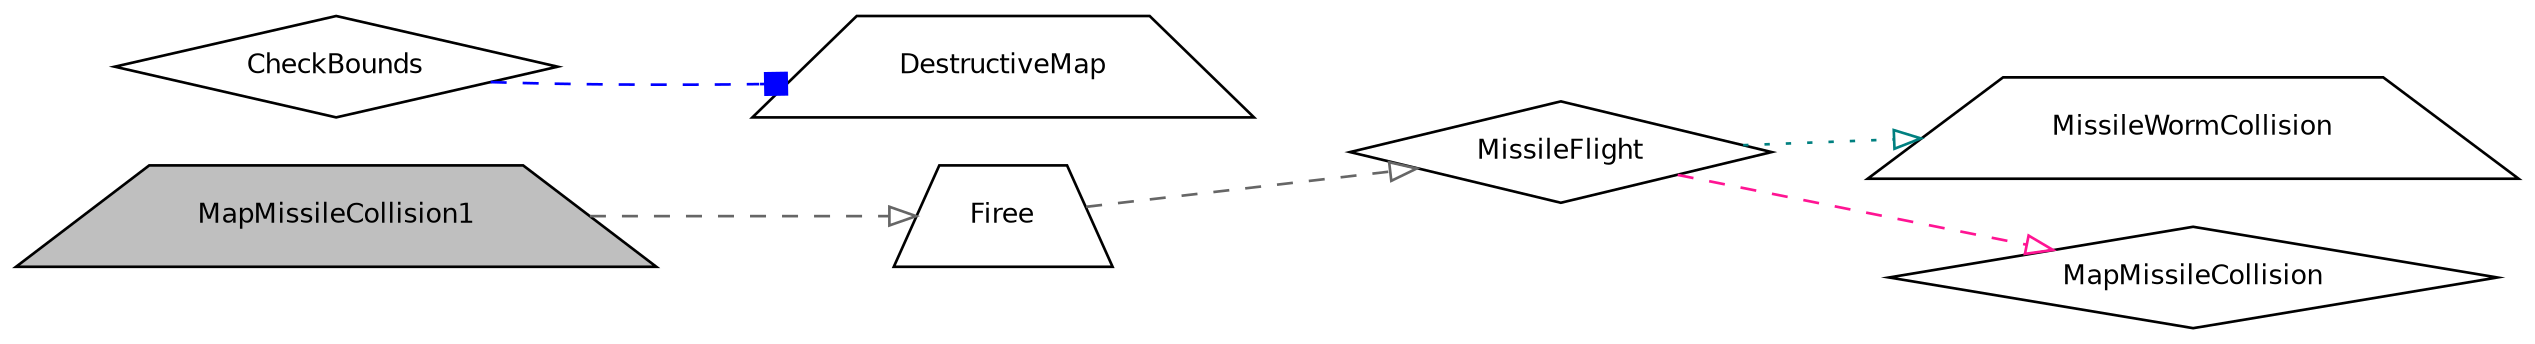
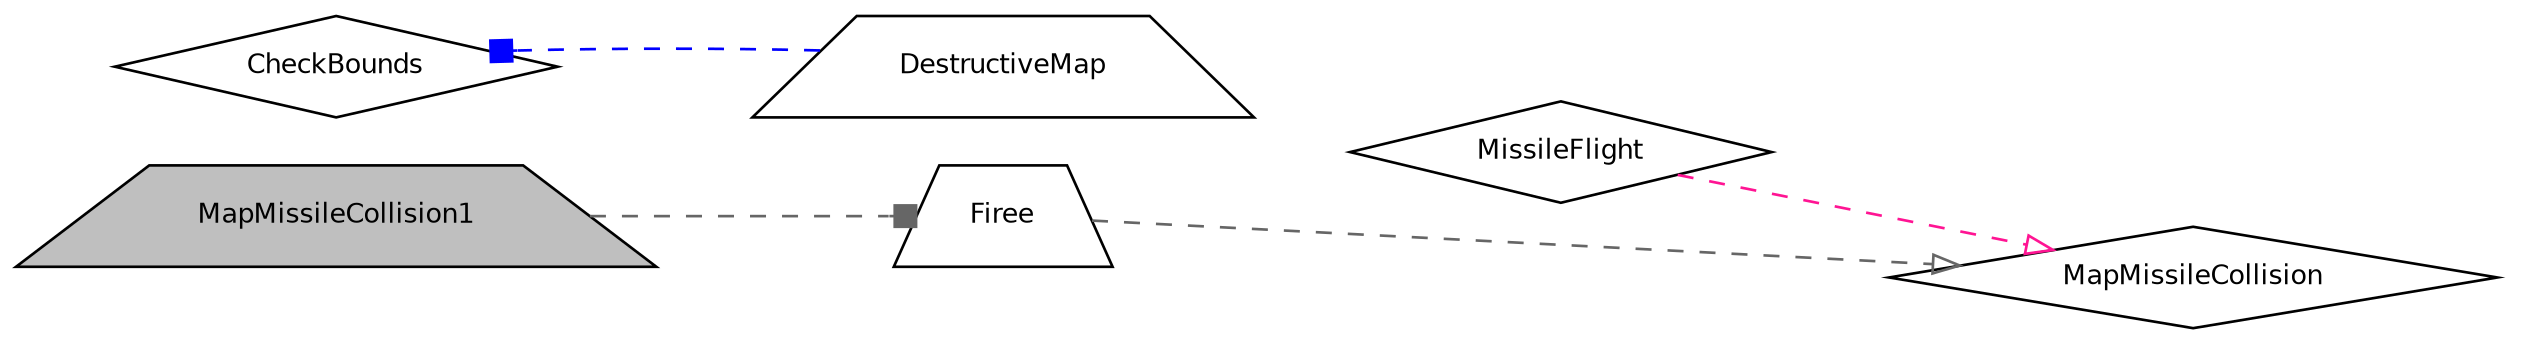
edge "CheckBounds" -> "DestructiveMap": reversed
node "MissileWormCollision": removed
edge "Firee" -> "MissileFlight": now "Firee" -> "MapMissileCollision"
edge "MapMissileCollision1" -> "Firee": arrowhead onormal -> box
